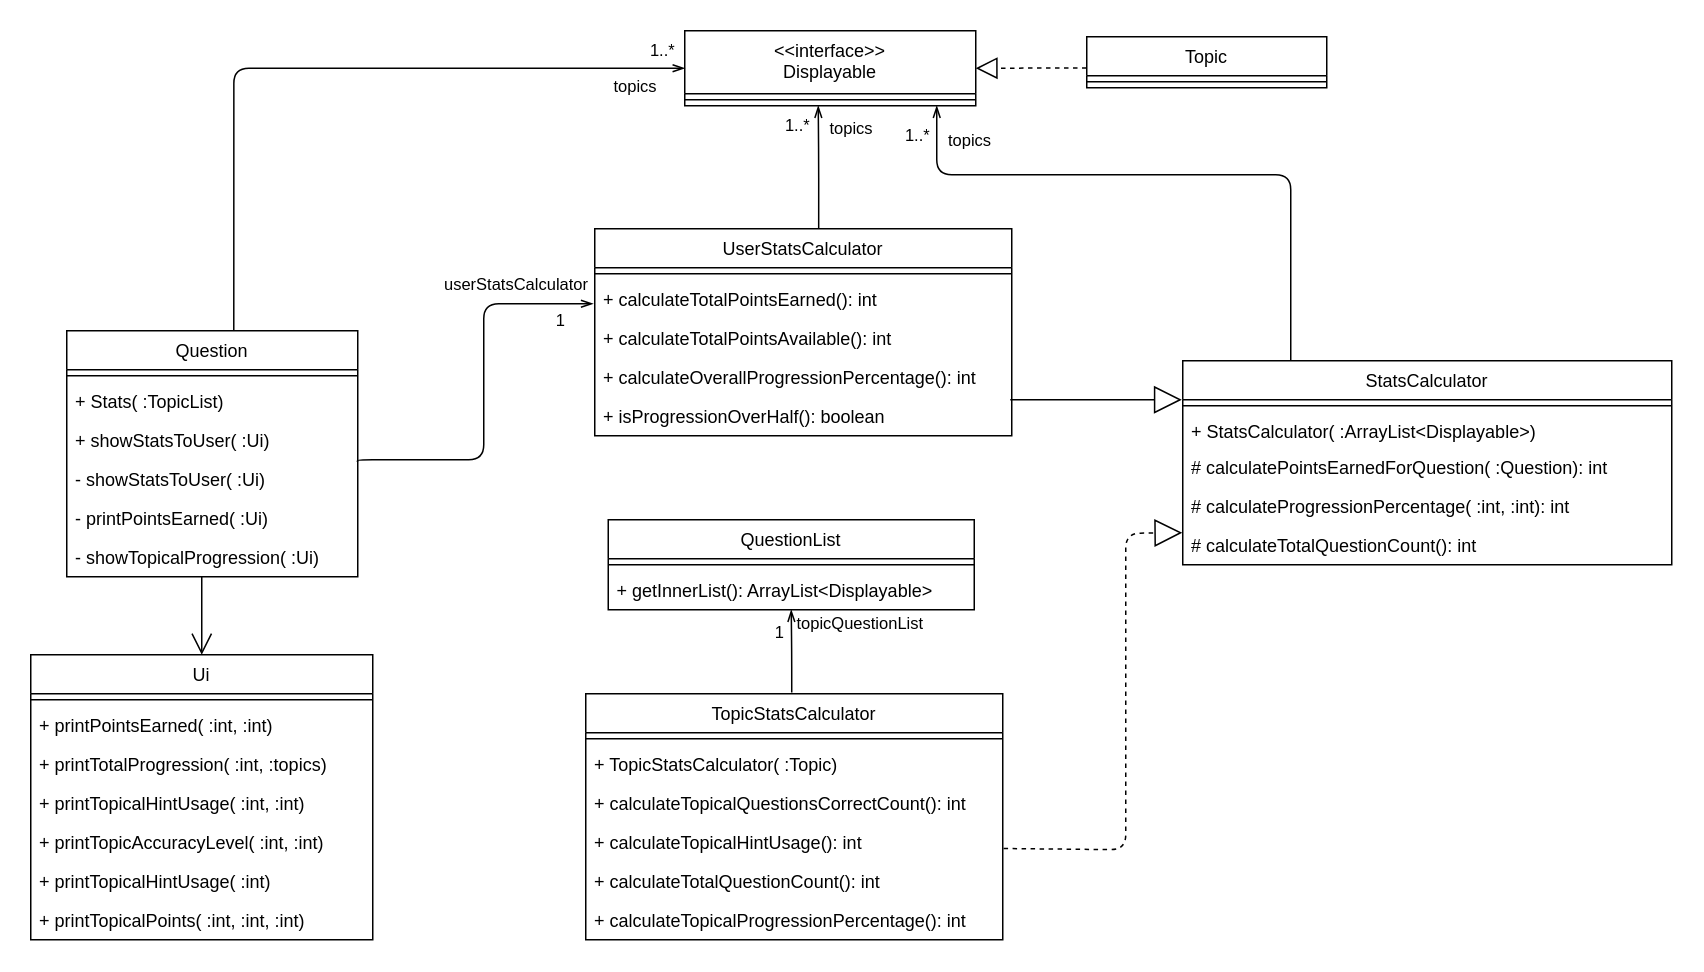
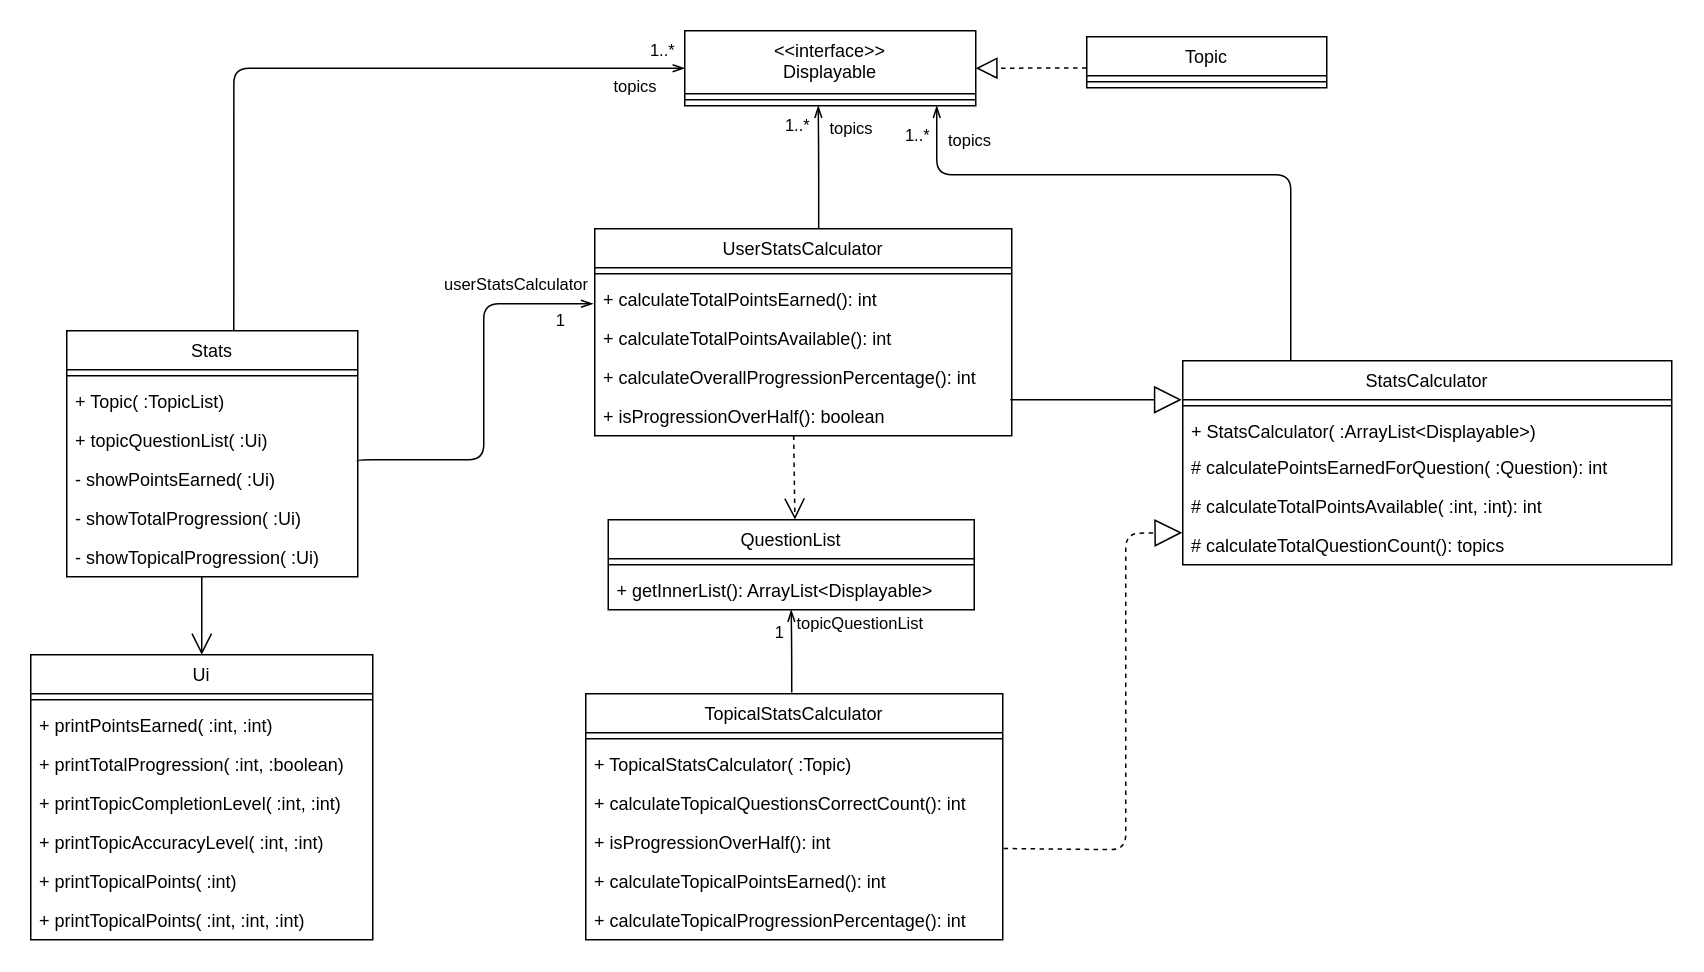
node "Question": label "Question" -> "Stats"
node "+ Stats( :TopicList)": label "+ Stats( :TopicList)" -> "+ Topic( :TopicList)"
node "+ showStatsToUser( :Ui)": label "+ showStatsToUser( :Ui)" -> "+ topicQuestionList( :Ui)"
edge "+ isProgressionOverHalf(): boolean" -> "QuestionList": added
node "- showStatsToUser( :Ui)": label "- showStatsToUser( :Ui)" -> "- showPointsEarned( :Ui)"
node "# calculateProgressionPercentage( :int, :int): int": label "# calculateProgressionPercentage( :int, :int): int" -> "# calculateTotalPointsAvailable( :int, :int): int"
node "- printPointsEarned( :Ui)": label "- printPointsEarned( :Ui)" -> "- showTotalProgression( :Ui)"
node "# calculateTotalQuestionCount(): int": label "# calculateTotalQuestionCount(): int" -> "# calculateTotalQuestionCount(): topics"
node "TopicStatsCalculator": label "TopicStatsCalculator" -> "TopicalStatsCalculator"
node "+ printTotalProgression( :int, :topics)": label "+ printTotalProgression( :int, :topics)" -> "+ printTotalProgression( :int, :boolean)"
node "+ TopicStatsCalculator( :Topic)": label "+ TopicStatsCalculator( :Topic)" -> "+ TopicalStatsCalculator( :Topic)"
node "+ printTopicalHintUsage( :int, :int)": label "+ printTopicalHintUsage( :int, :int)" -> "+ printTopicCompletionLevel( :int, :int)"
node "+ calculateTopicalHintUsage(): int": label "+ calculateTopicalHintUsage(): int" -> "+ isProgressionOverHalf(): int"
node "+ printTopicalHintUsage( :int)": label "+ printTopicalHintUsage( :int)" -> "+ printTopicalPoints( :int)"
node "+ calculateTotalQuestionCount(): int": label "+ calculateTotalQuestionCount(): int" -> "+ calculateTopicalPointsEarned(): int"
